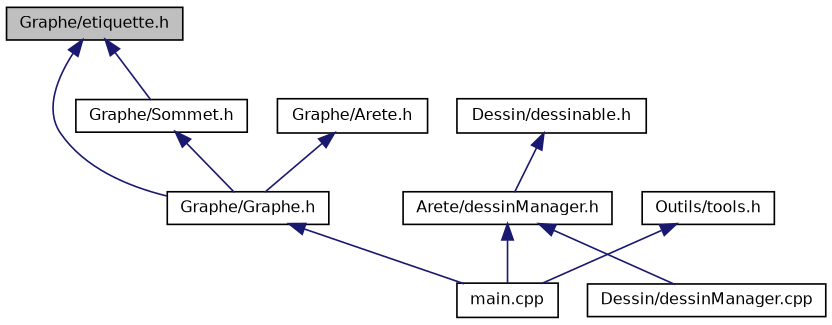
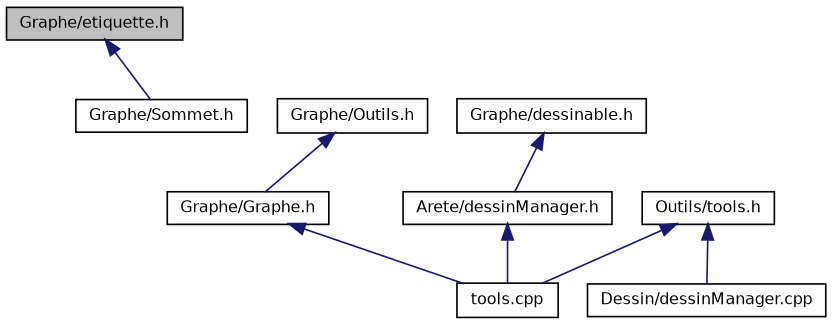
node "Graphe/Arete.h": label "Graphe/Arete.h" -> "Graphe/Outils.h"
node "Dessin/dessinable.h": label "Dessin/dessinable.h" -> "Graphe/dessinable.h"
edge "Graphe/Graphe.h" -> "Graphe/etiquette.h": removed
edge "Graphe/Graphe.h" -> "Graphe/Sommet.h": removed
edge "Dessin/dessinManager.cpp" -> "Arete/dessinManager.h": now "Dessin/dessinManager.cpp" -> "Outils/tools.h"
node "main.cpp": label "main.cpp" -> "tools.cpp"
